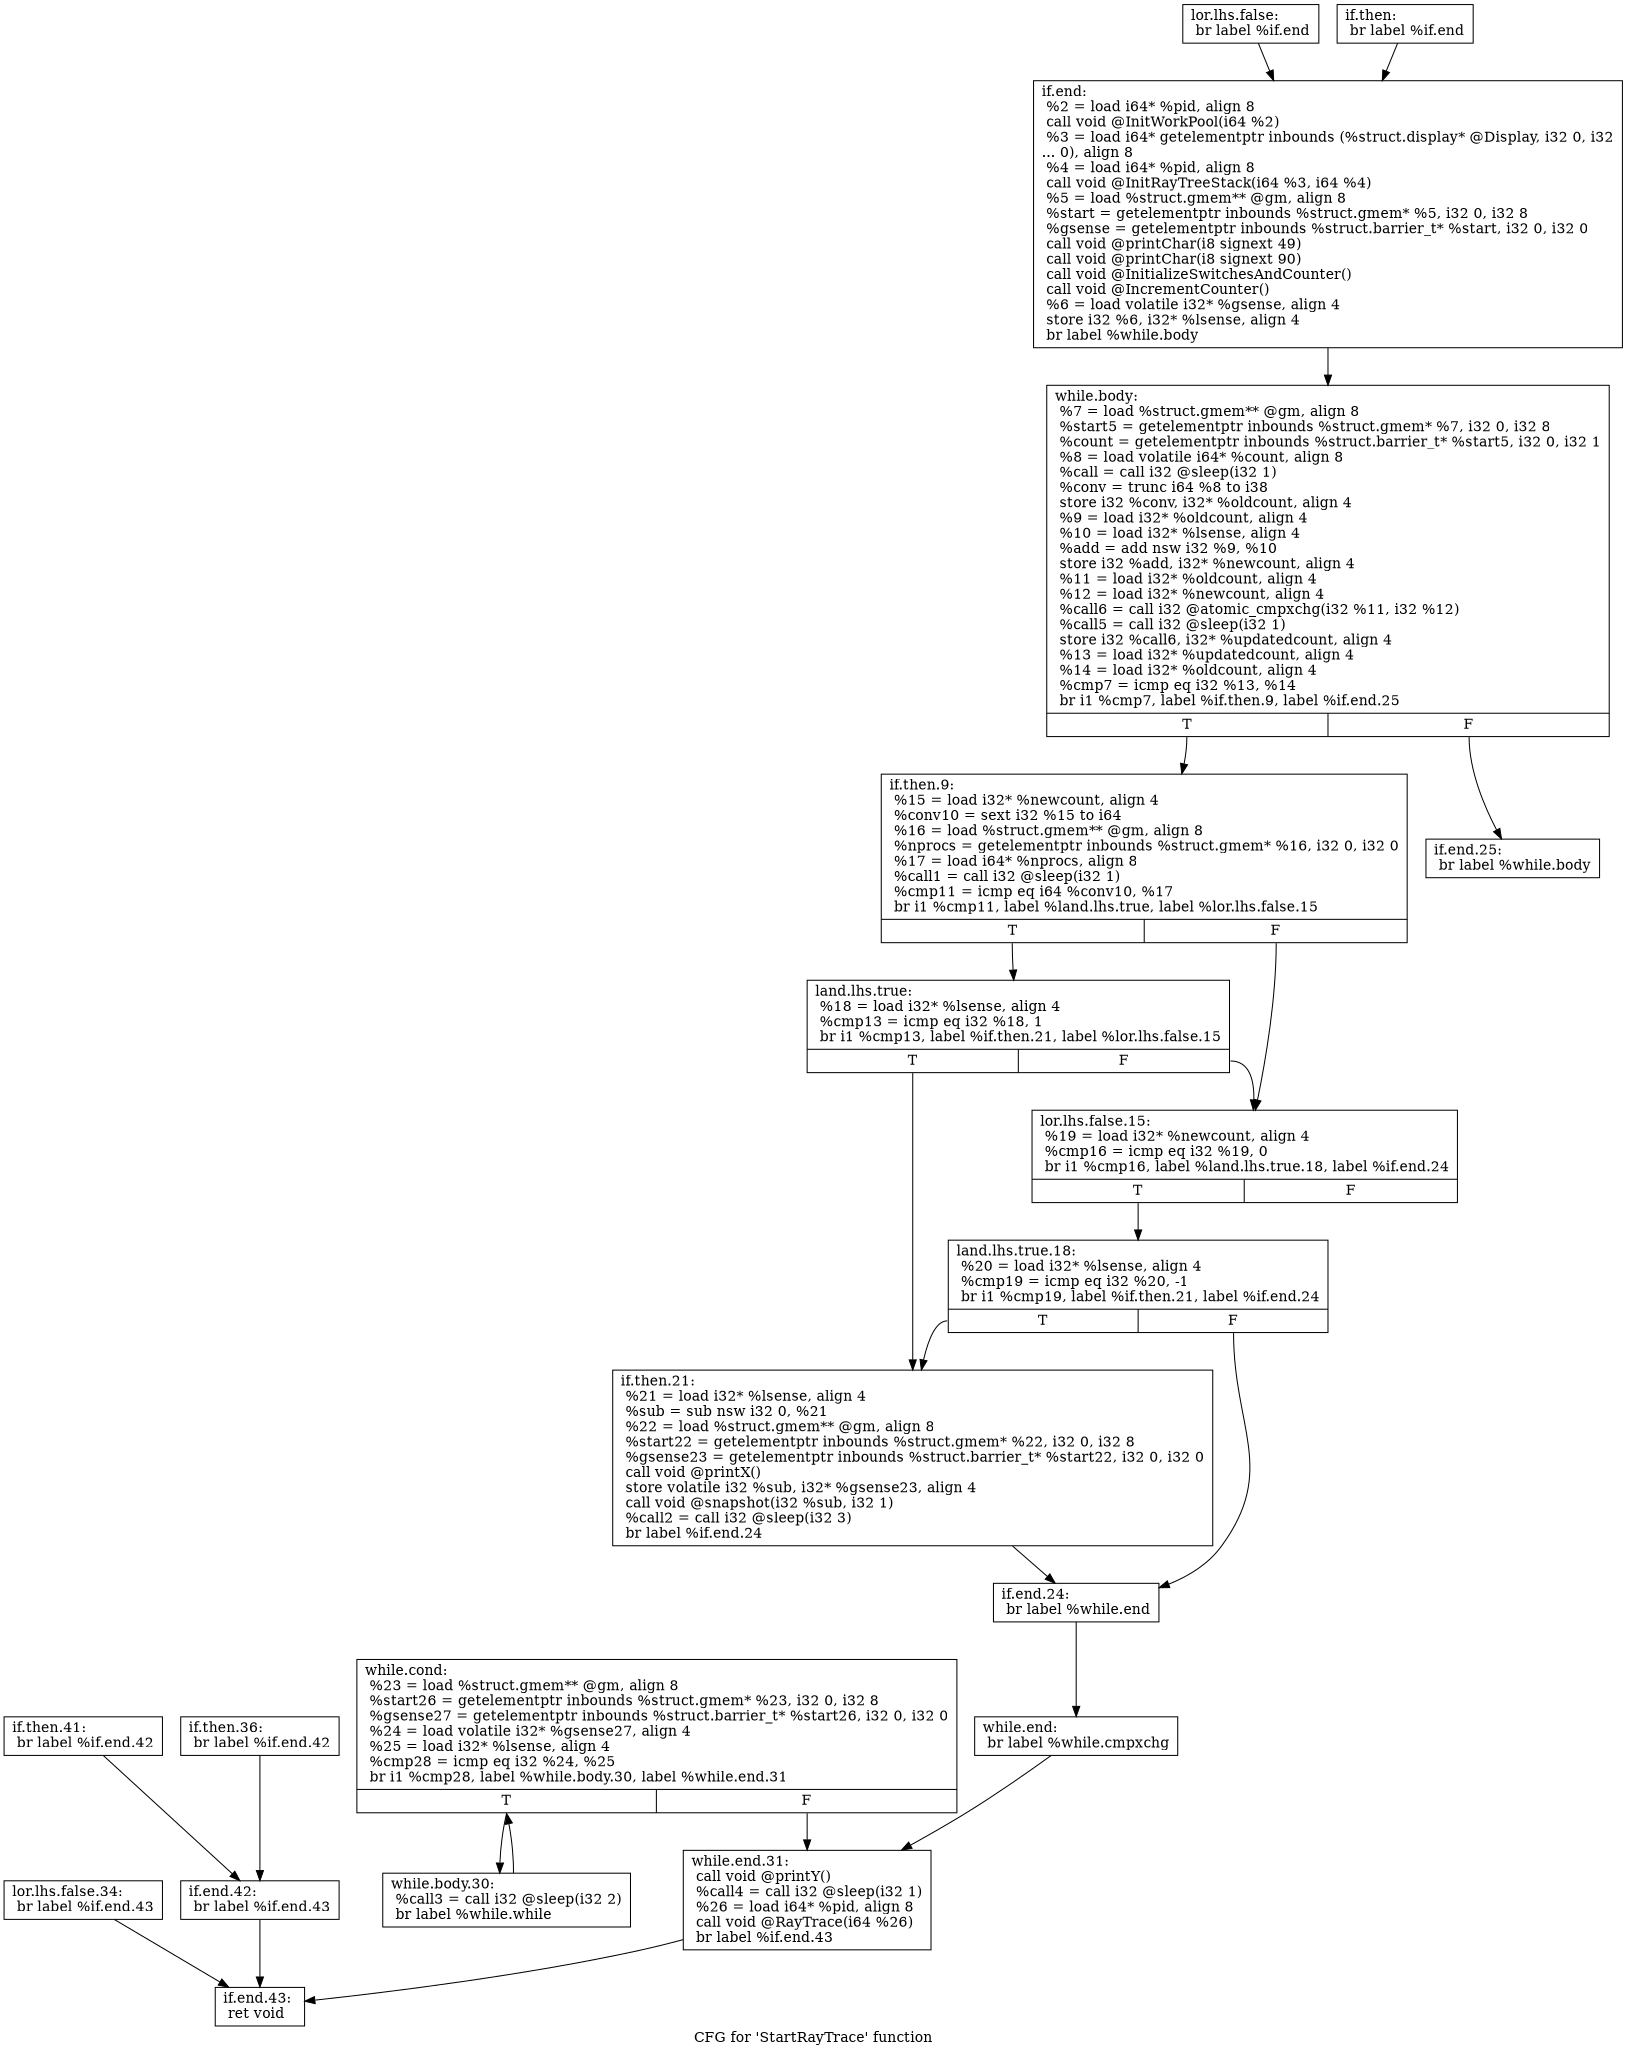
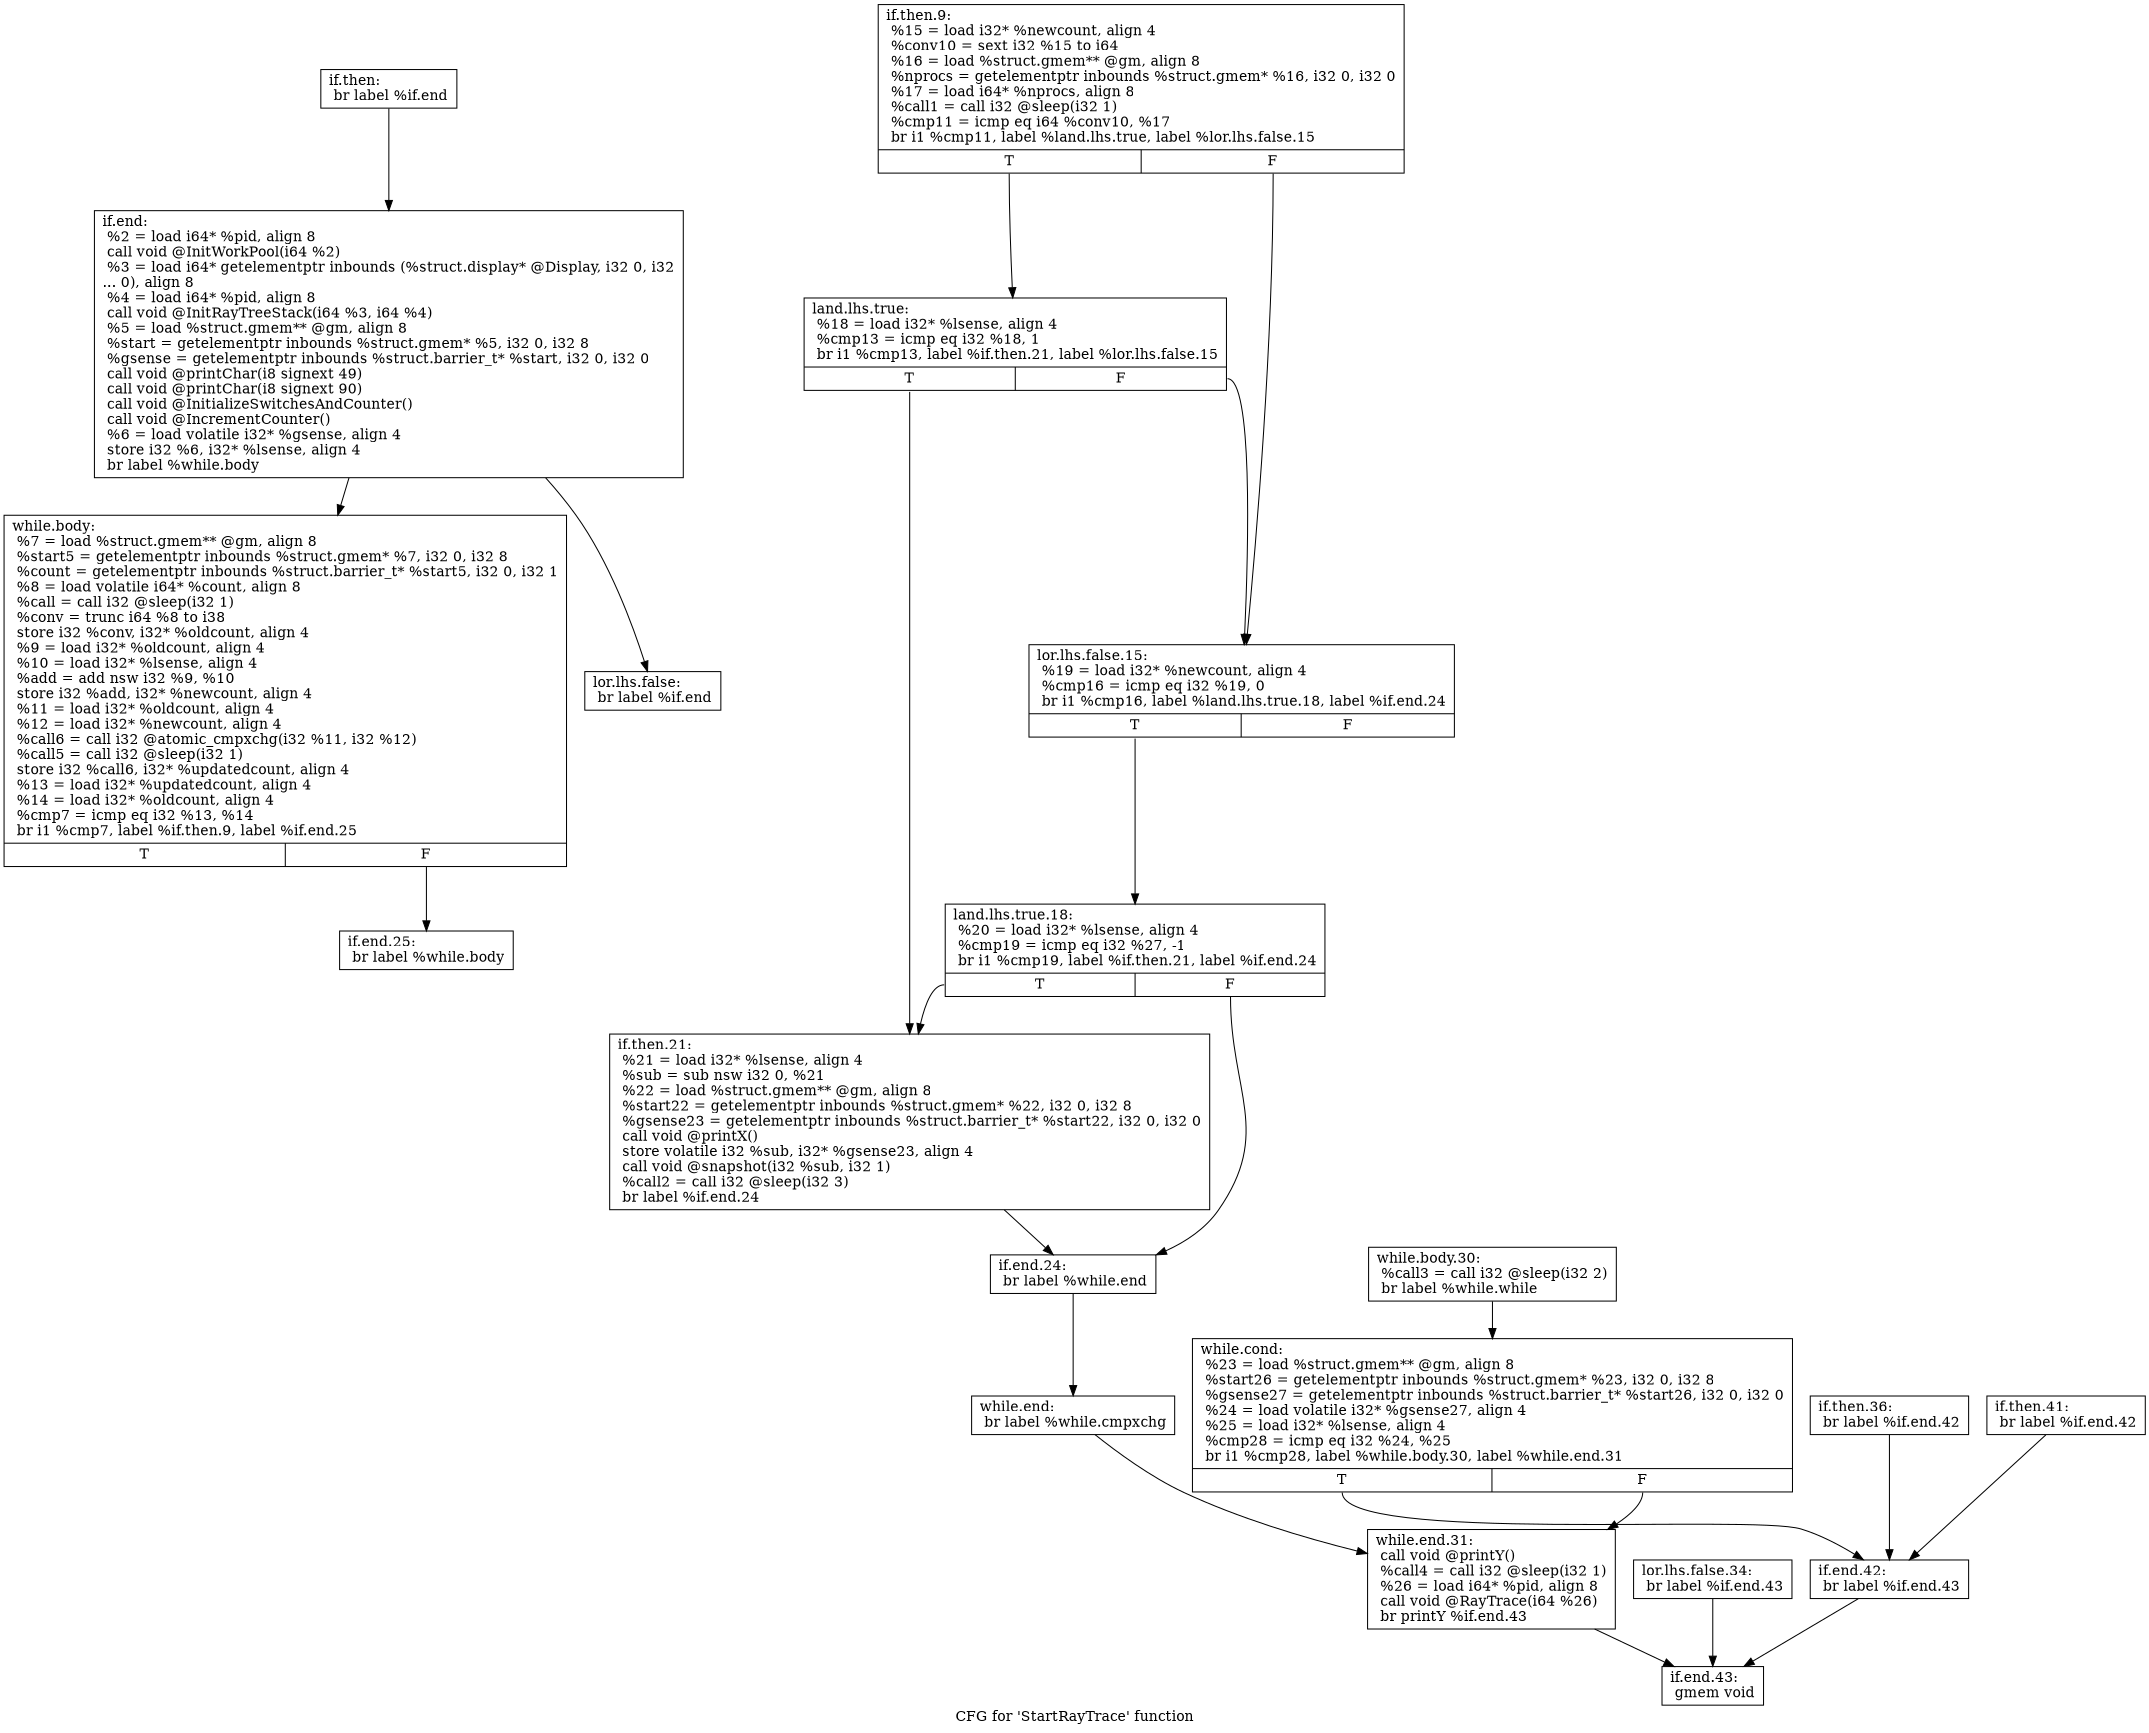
edge "lor.lhs.false:" -> "if.end:": reversed
edge "while.body:" -> "if.then.9:": removed
node "land.lhs.true.18:": text "%cmp19 = icmp eq i32 %20, -1" -> "%cmp19 = icmp eq i32 %27, -1"
edge "while.cond:" -> "while.body.30:": now "while.cond:" -> "if.end.42:"
node "while.end.31:": text "br label %if.end.43" -> "br printY %if.end.43"
node "if.end.43:": text "ret void" -> "gmem void"
